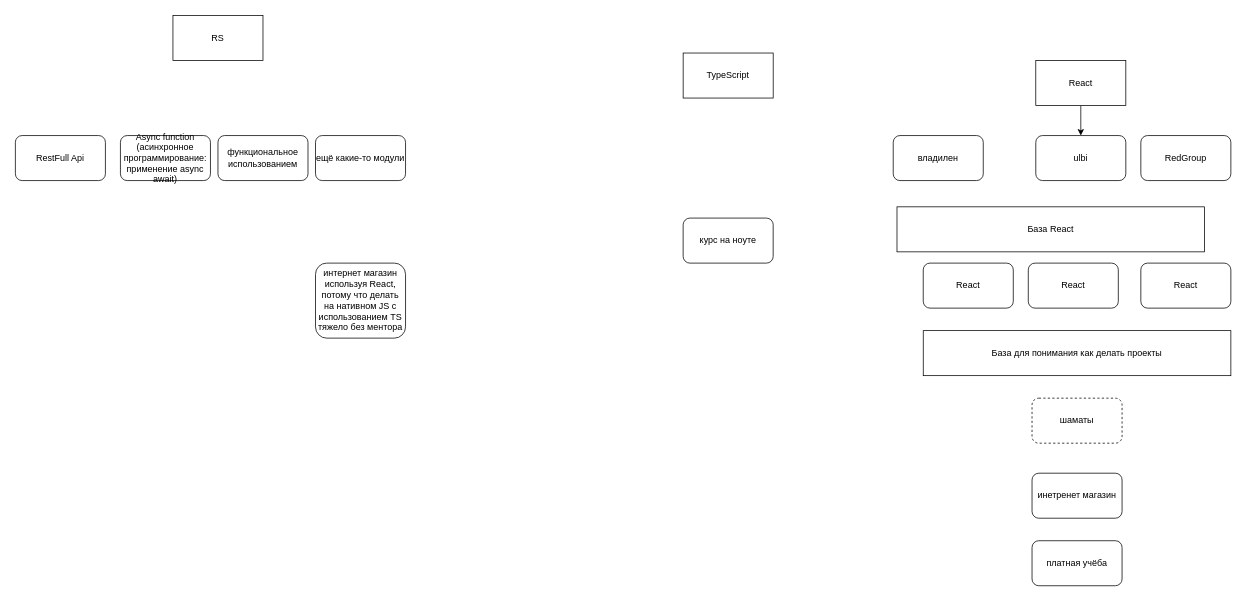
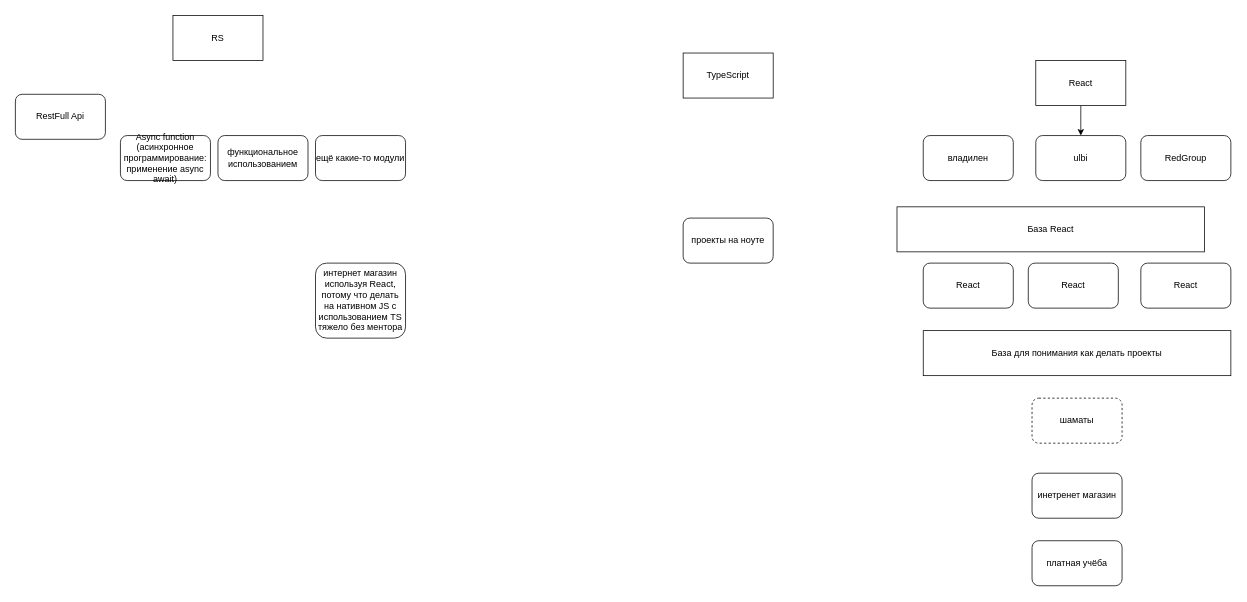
node "RestFull Api": moved (60, 158) -> (60, 117)
node "владилен": moved (938, 158) -> (968, 158)
node "курс на ноуте": label "курс на ноуте" -> "проекты на ноуте"
